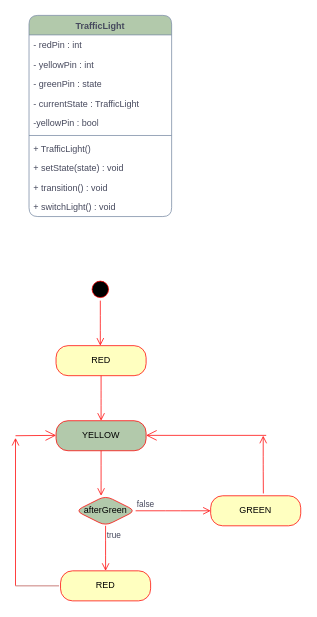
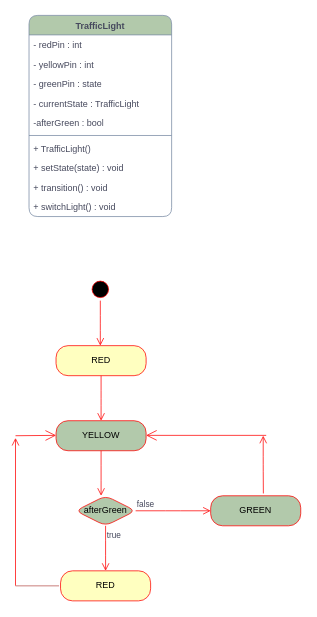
node "-yellowPin : bool": label "-yellowPin : bool" -> "-afterGreen : bool"
node "GREEN": fillcolor #ffffc0 -> #b2c9ab
